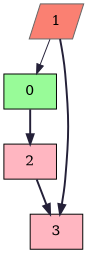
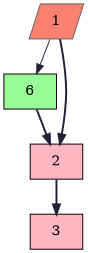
node "0": label "0" -> "6"
edge "1" -> "3": now "1" -> "2"
